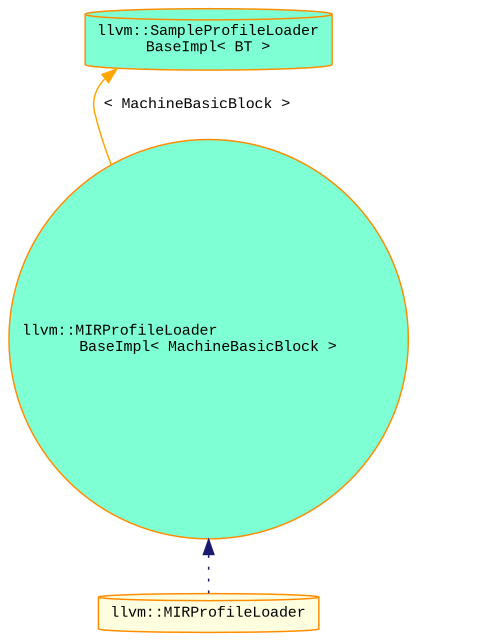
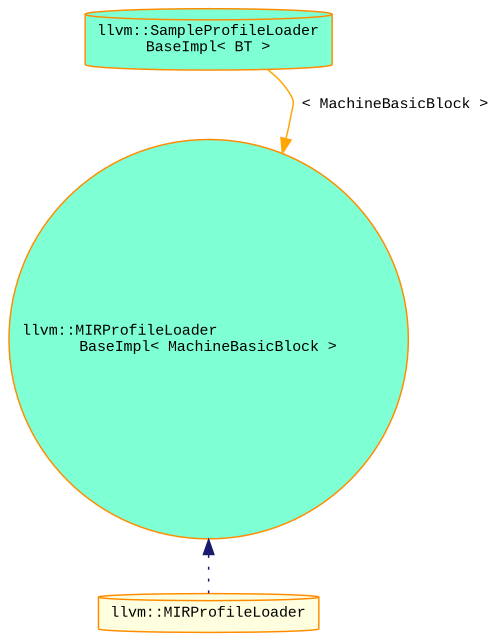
edge "llvm::MIRProfileLoader BaseImpl< MachineBasicBlock >" -> "llvm::SampleProfileLoader BaseImpl< BT >": reversed
